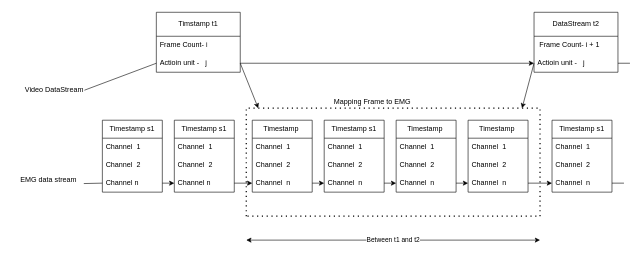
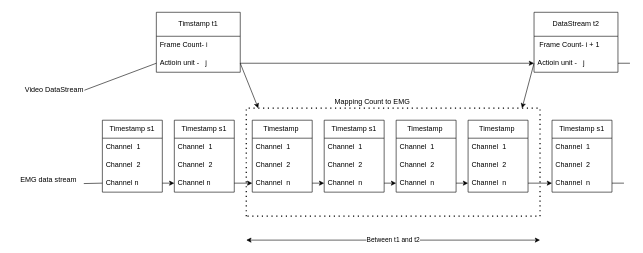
node "Mapping Frame to EMG": label "Mapping Frame to EMG" -> "Mapping Count to EMG"
